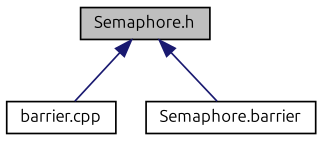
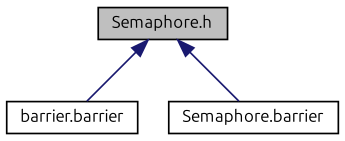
node "barrier.cpp": label "barrier.cpp" -> "barrier.barrier"
